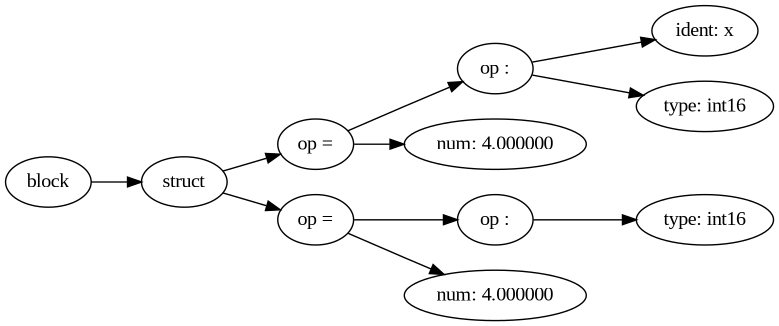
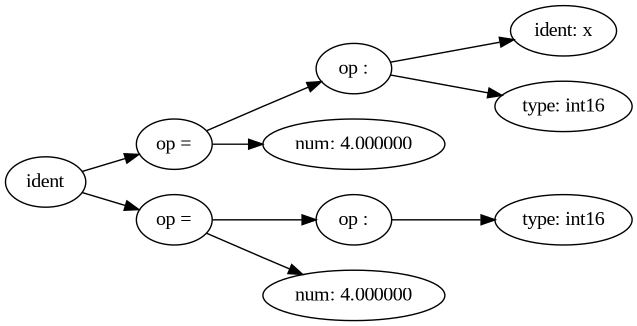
node "block": removed
node "struct": label "struct" -> "ident"
